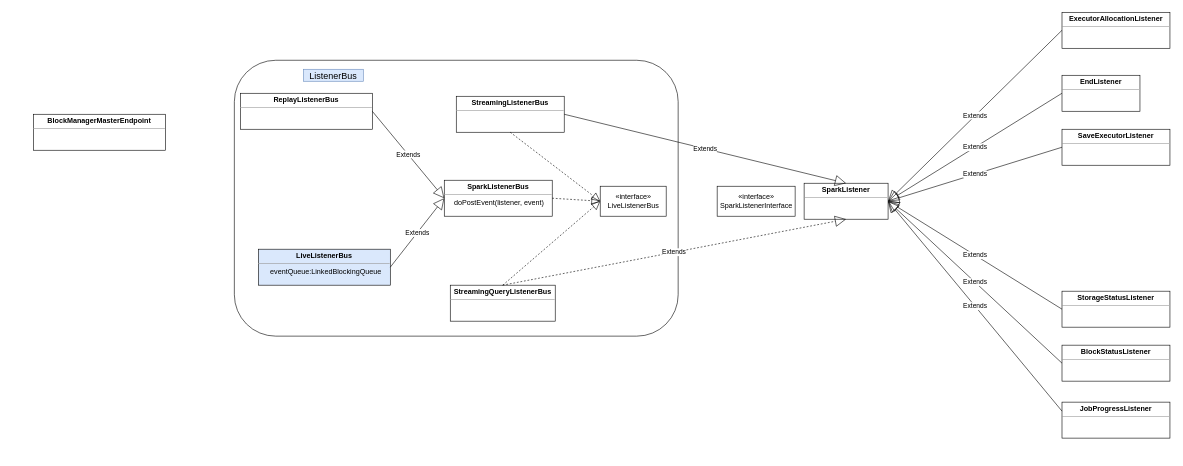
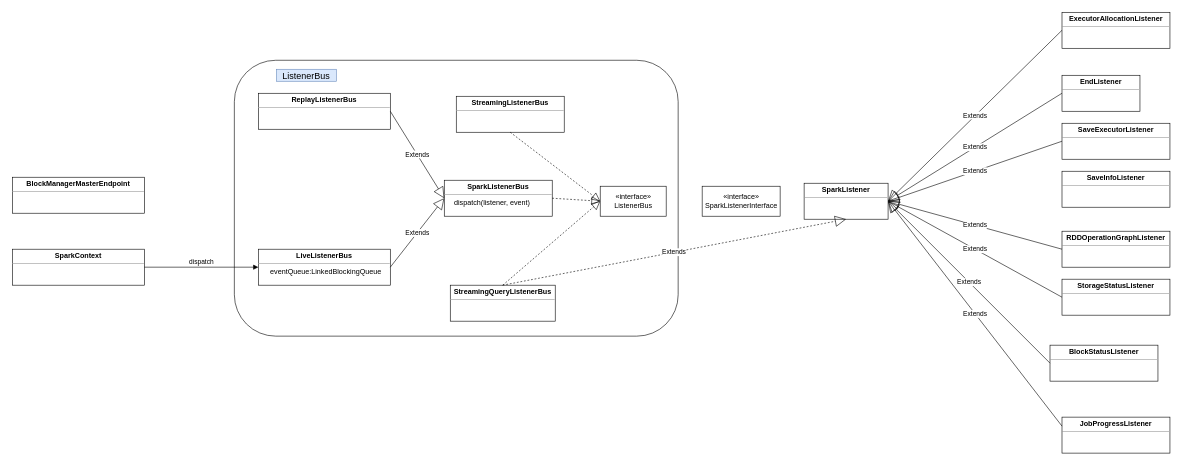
node "ListenerBus": moved (333, 75) -> (306, 75)
node "ReplayListenerBus": moved (306, 111) -> (324, 111)
node "BlockManagerMasterEndpoint": moved (99, 132) -> (78, 195)
edge "StreamingListenerBus" -> "SparkListener": removed, label "Extends"
node "SaveExecutorListener": moved (1116, 147) -> (1116, 141)
node "SparkListenerBus doPostEvent(listener, event)": label "SparkListenerBus doPostEvent(listener, event)" -> "SparkListenerBus dispatch(listener, event)"
node "SaveInfoListener": added
node "«interface» LiveListenerBus": label "«interface» LiveListenerBus" -> "«interface» ListenerBus"
node "«interface» SparkListenerInterface": moved (756, 201) -> (741, 201)
edge "RDDOperationGraphListener" -> "SparkListener": added, label "Extends"
node "RDDOperationGraphListener": added
node "SparkContext": added
edge "SparkContext" -> "LiveListenerBus eventQueue:LinkedBlockingQueue": added, label "dispatch"
node "LiveListenerBus eventQueue:LinkedBlockingQueue": fillcolor #dae8fc -> #ffffff
node "StorageStatusListener": moved (1116, 309) -> (1116, 297)
node "BlockStatusListener": moved (1116, 363) -> (1104, 363)
node "JobProgressListener": moved (1116, 420) -> (1116, 435)
